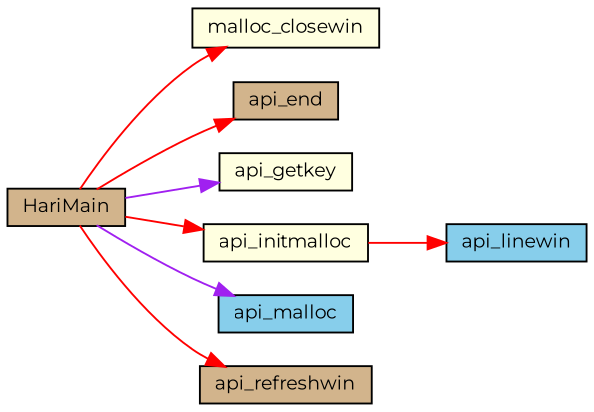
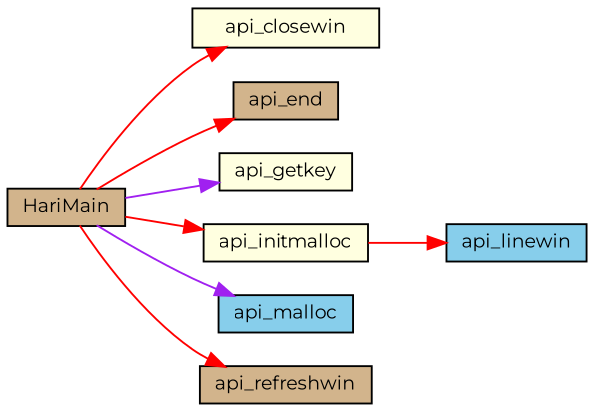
node "malloc_closewin": label "malloc_closewin" -> "api_closewin"
